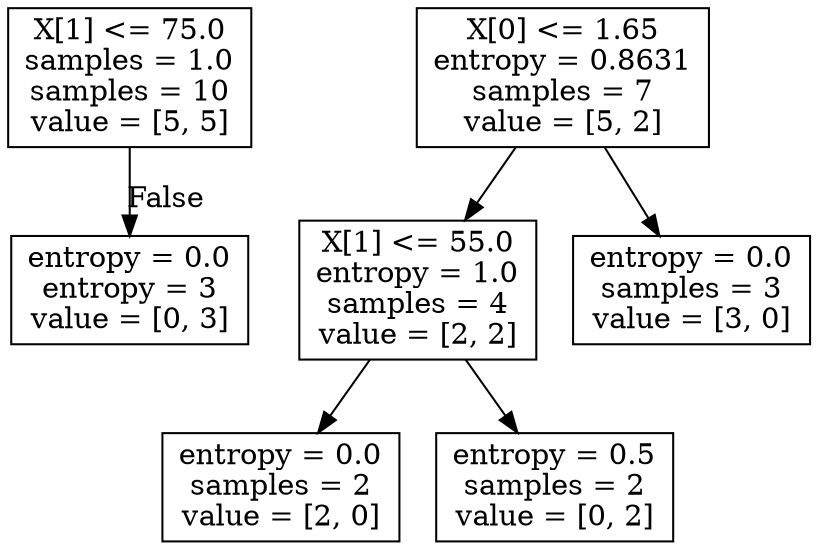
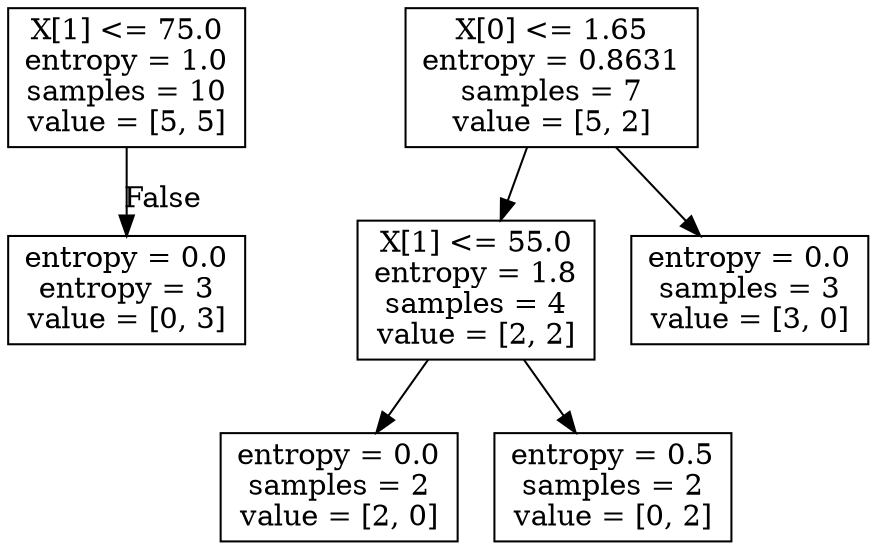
node "X[1] <= 75.0 samples = 1.0 samples = 10 value = [5, 5]": label "X[1] <= 75.0 samples = 1.0 samples = 10 value = [5, 5]" -> "X[1] <= 75.0 entropy = 1.0 samples = 10 value = [5, 5]"
node "X[1] <= 55.0 entropy = 1.0 samples = 4 value = [2, 2]": label "X[1] <= 55.0 entropy = 1.0 samples = 4 value = [2, 2]" -> "X[1] <= 55.0 entropy = 1.8 samples = 4 value = [2, 2]"
